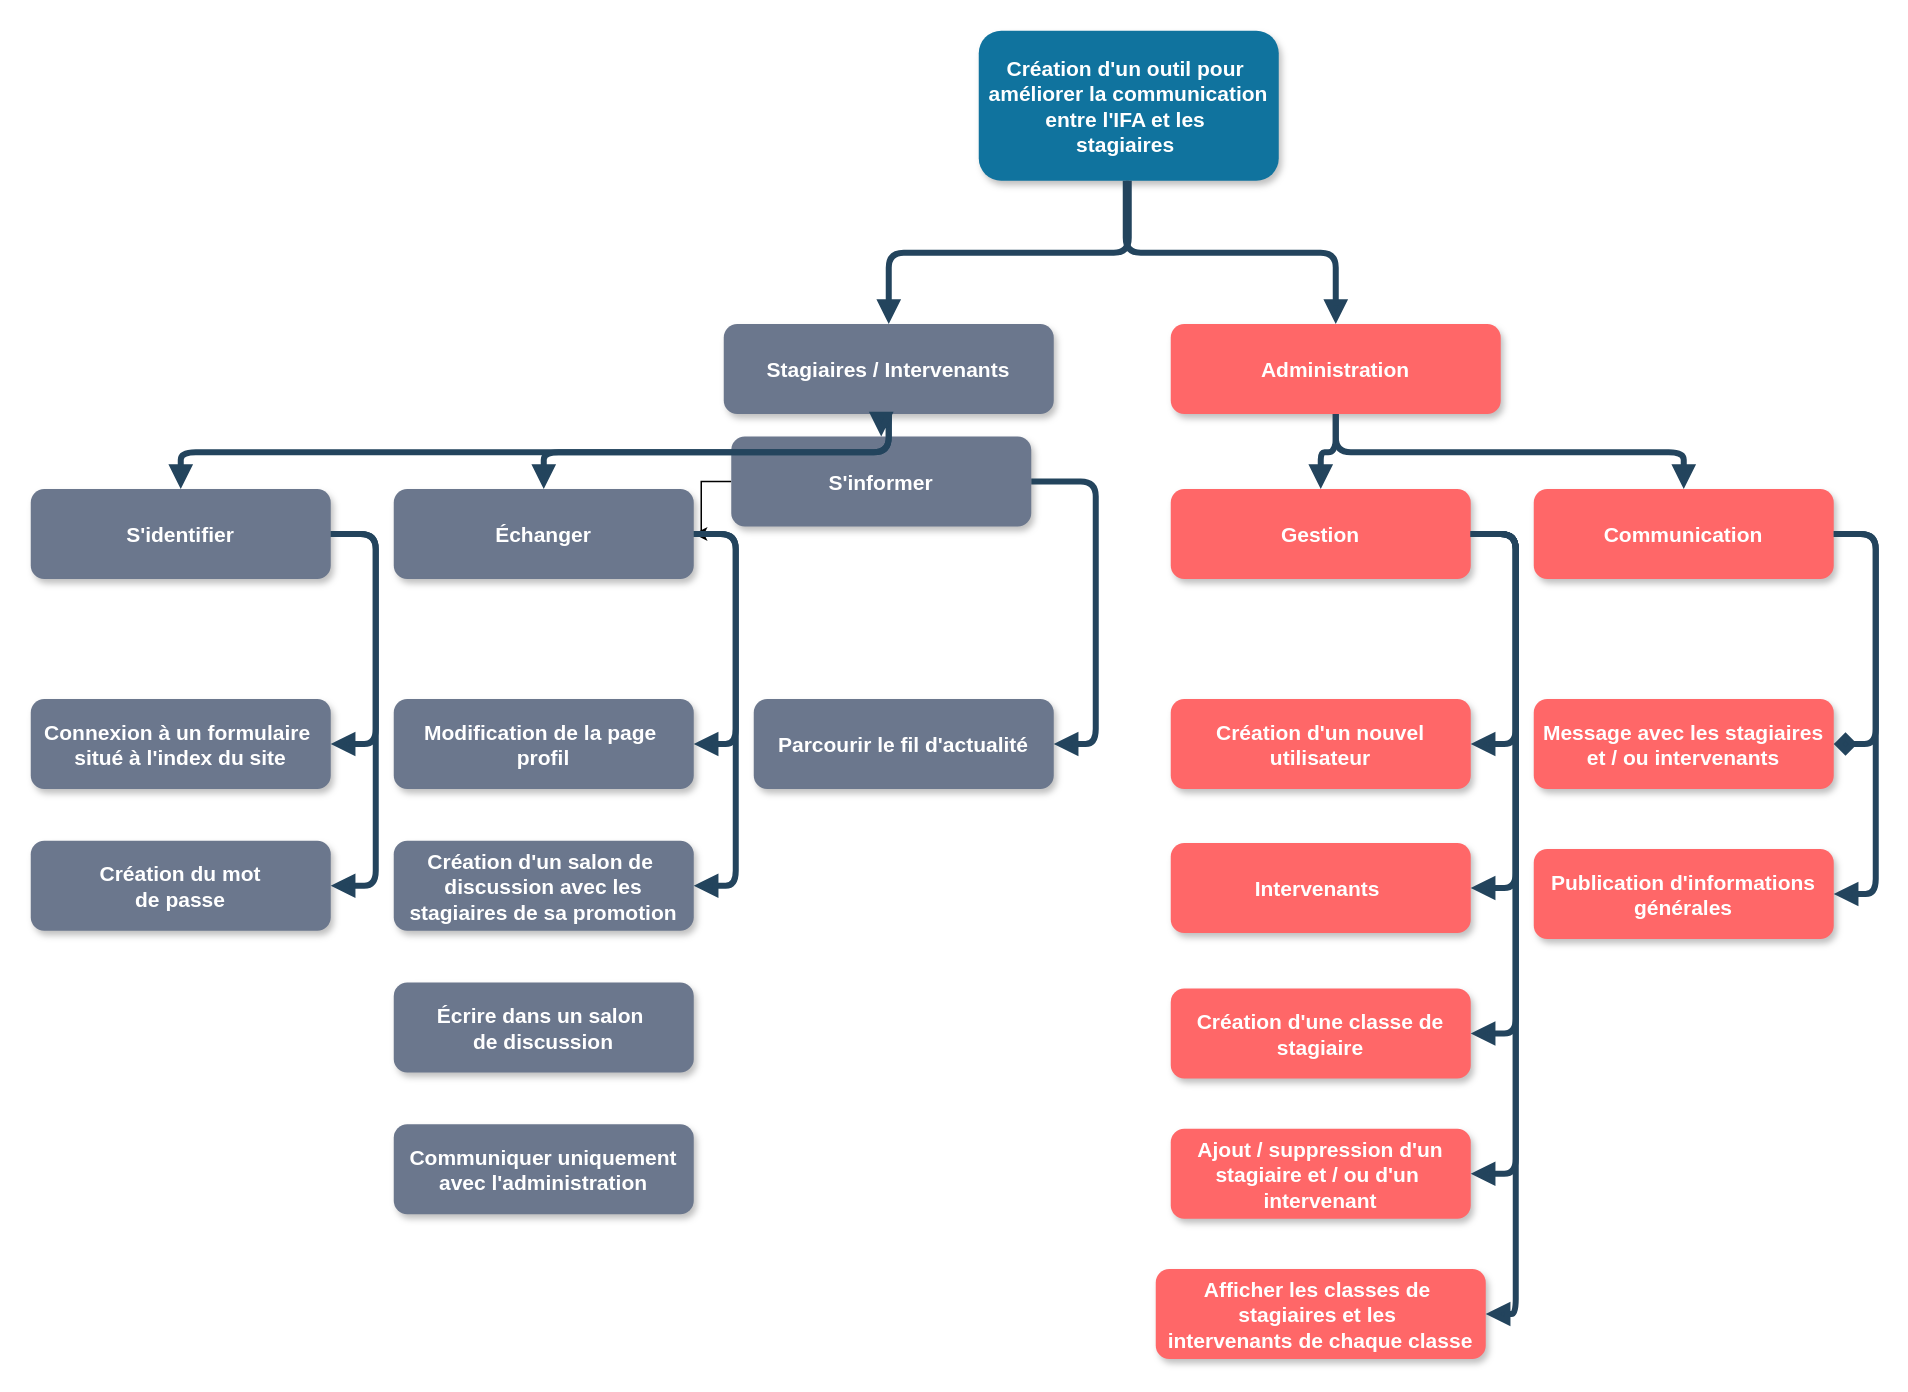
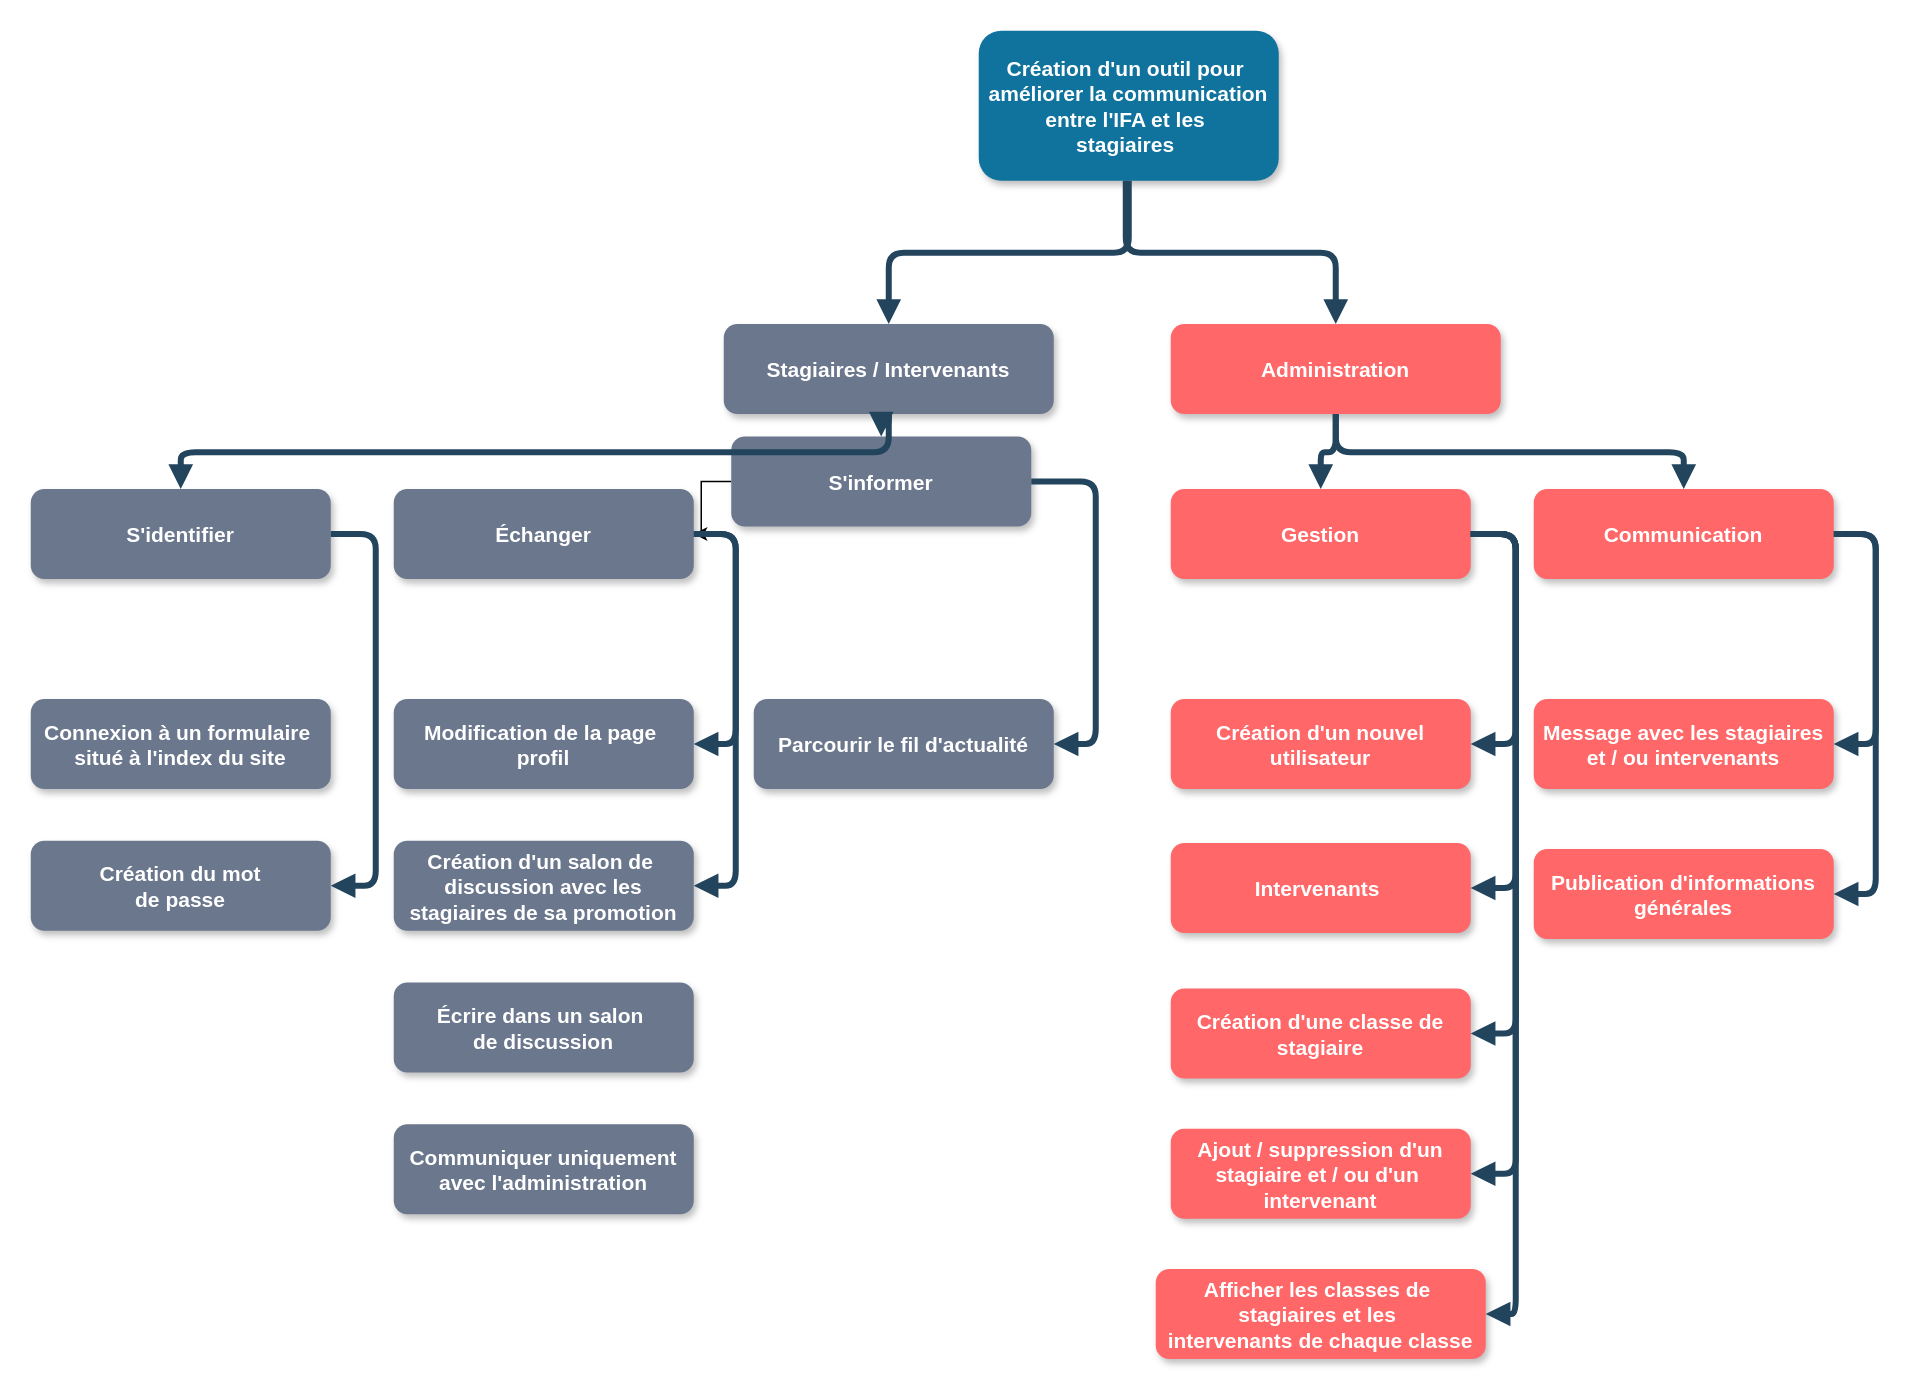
edge "Stagiaires / Intervenants" -> "Échanger": removed
edge "Communication" -> "Message avec les stagiaires et / ou intervenants": arrowhead diamond -> block
edge "S'identifier" -> "Connexion à un formulaire situé à l'index du site": removed
